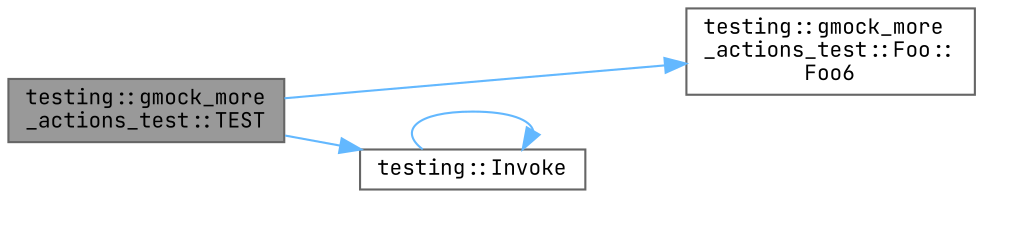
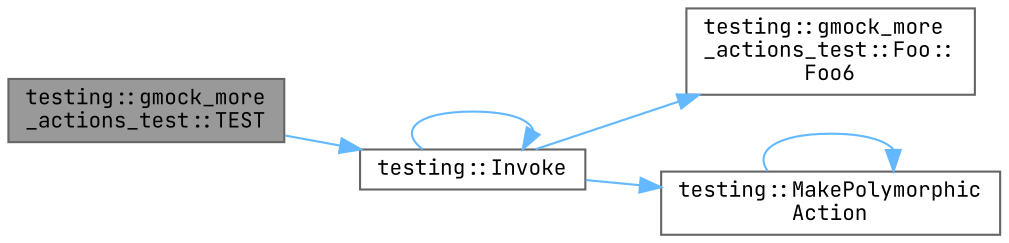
edge "testing::gmock_more _actions_test::TEST" -> "testing::gmock_more _actions_test::Foo:: Foo6": now "testing::Invoke" -> "testing::gmock_more _actions_test::Foo:: Foo6"
node "testing::MakePolymorphic Action": added
